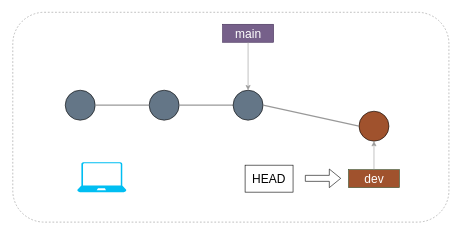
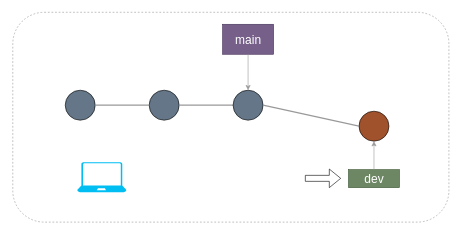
node "main": size 51x18 -> 51x30
node "HEAD": removed
node "dev": fillcolor #a0522d -> #6d8764
